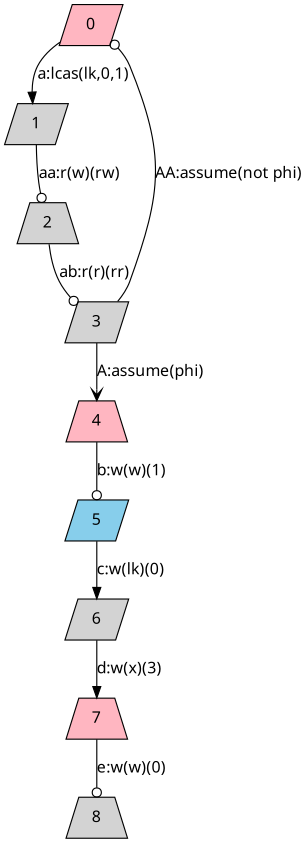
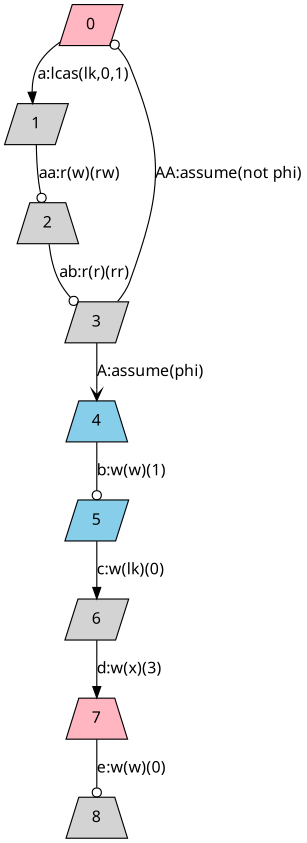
node "4": fillcolor lightpink -> skyblue
